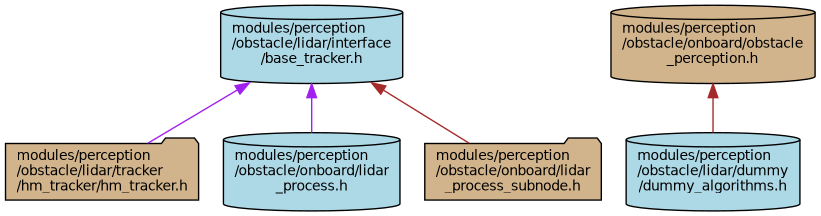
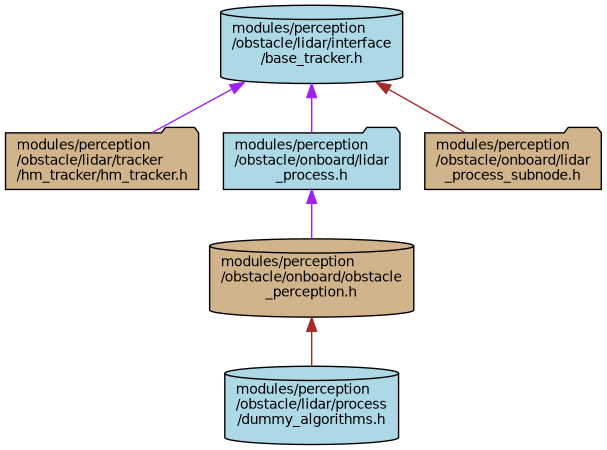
node "modules/perception /obstacle/onboard/lidar _process.h": shape cylinder -> folder
node "modules/perception /obstacle/lidar/dummy /dummy_algorithms.h": label "modules/perception /obstacle/lidar/dummy /dummy_algorithms.h" -> "modules/perception /obstacle/lidar/process /dummy_algorithms.h"
edge "modules/perception /obstacle/onboard/obstacle _perception.h" -> "modules/perception /obstacle/onboard/lidar _process.h": added
